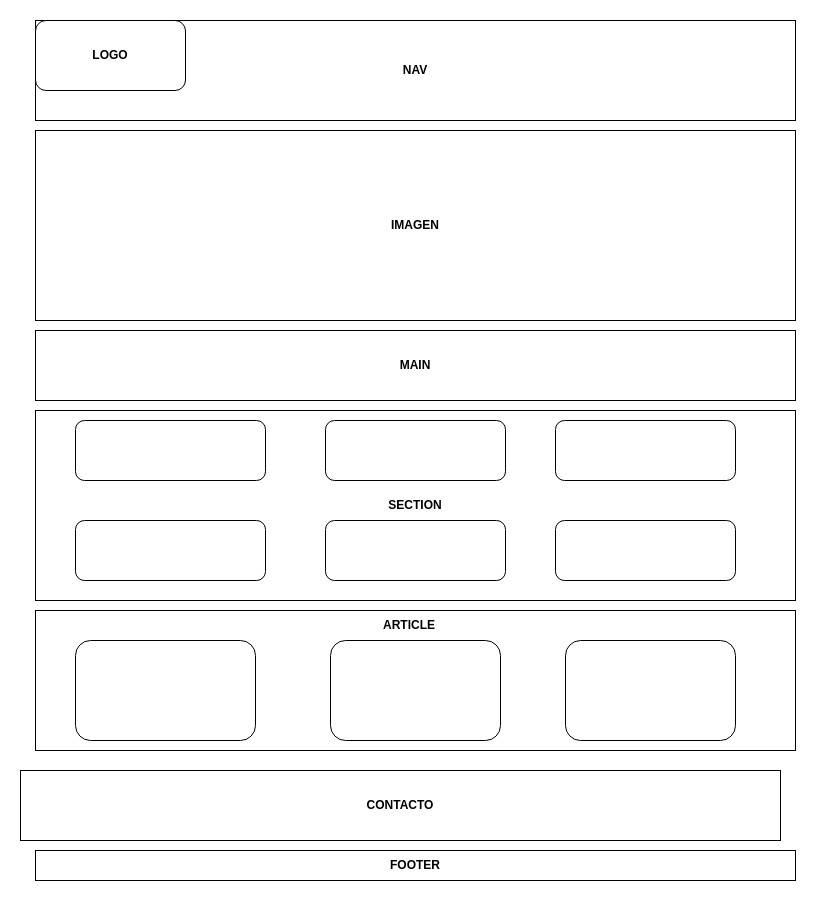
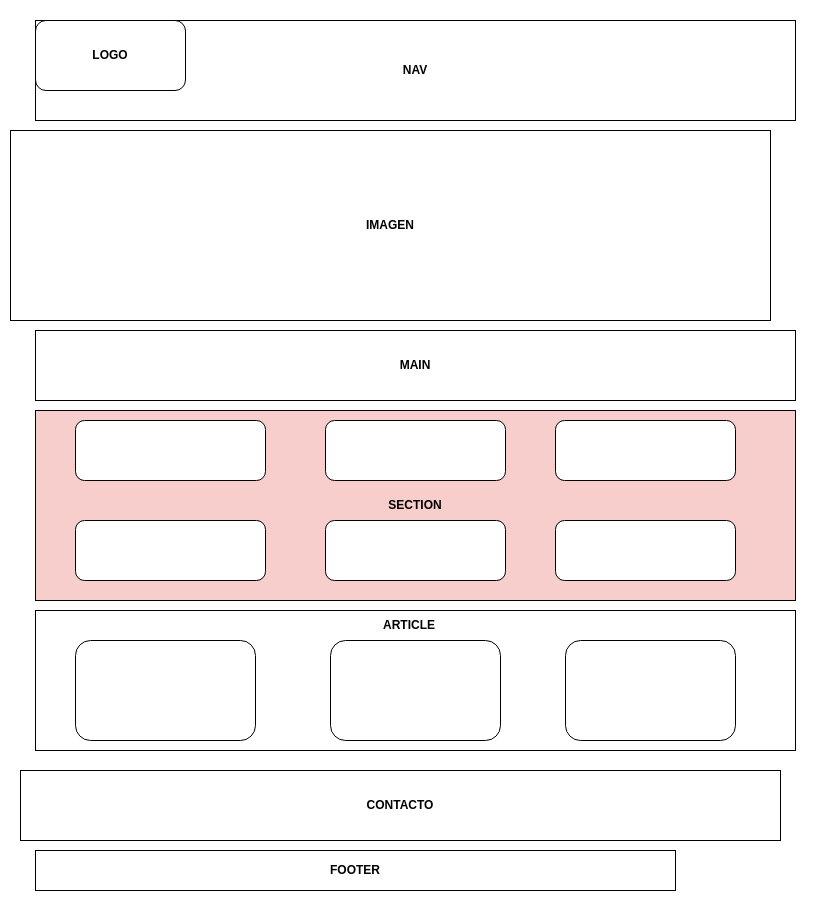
node "IMAGEN": moved (416, 226) -> (391, 226)
node "SECTION": fillcolor #ffffff -> #f8cecc
node "FOOTER": size 760x30 -> 640x40
